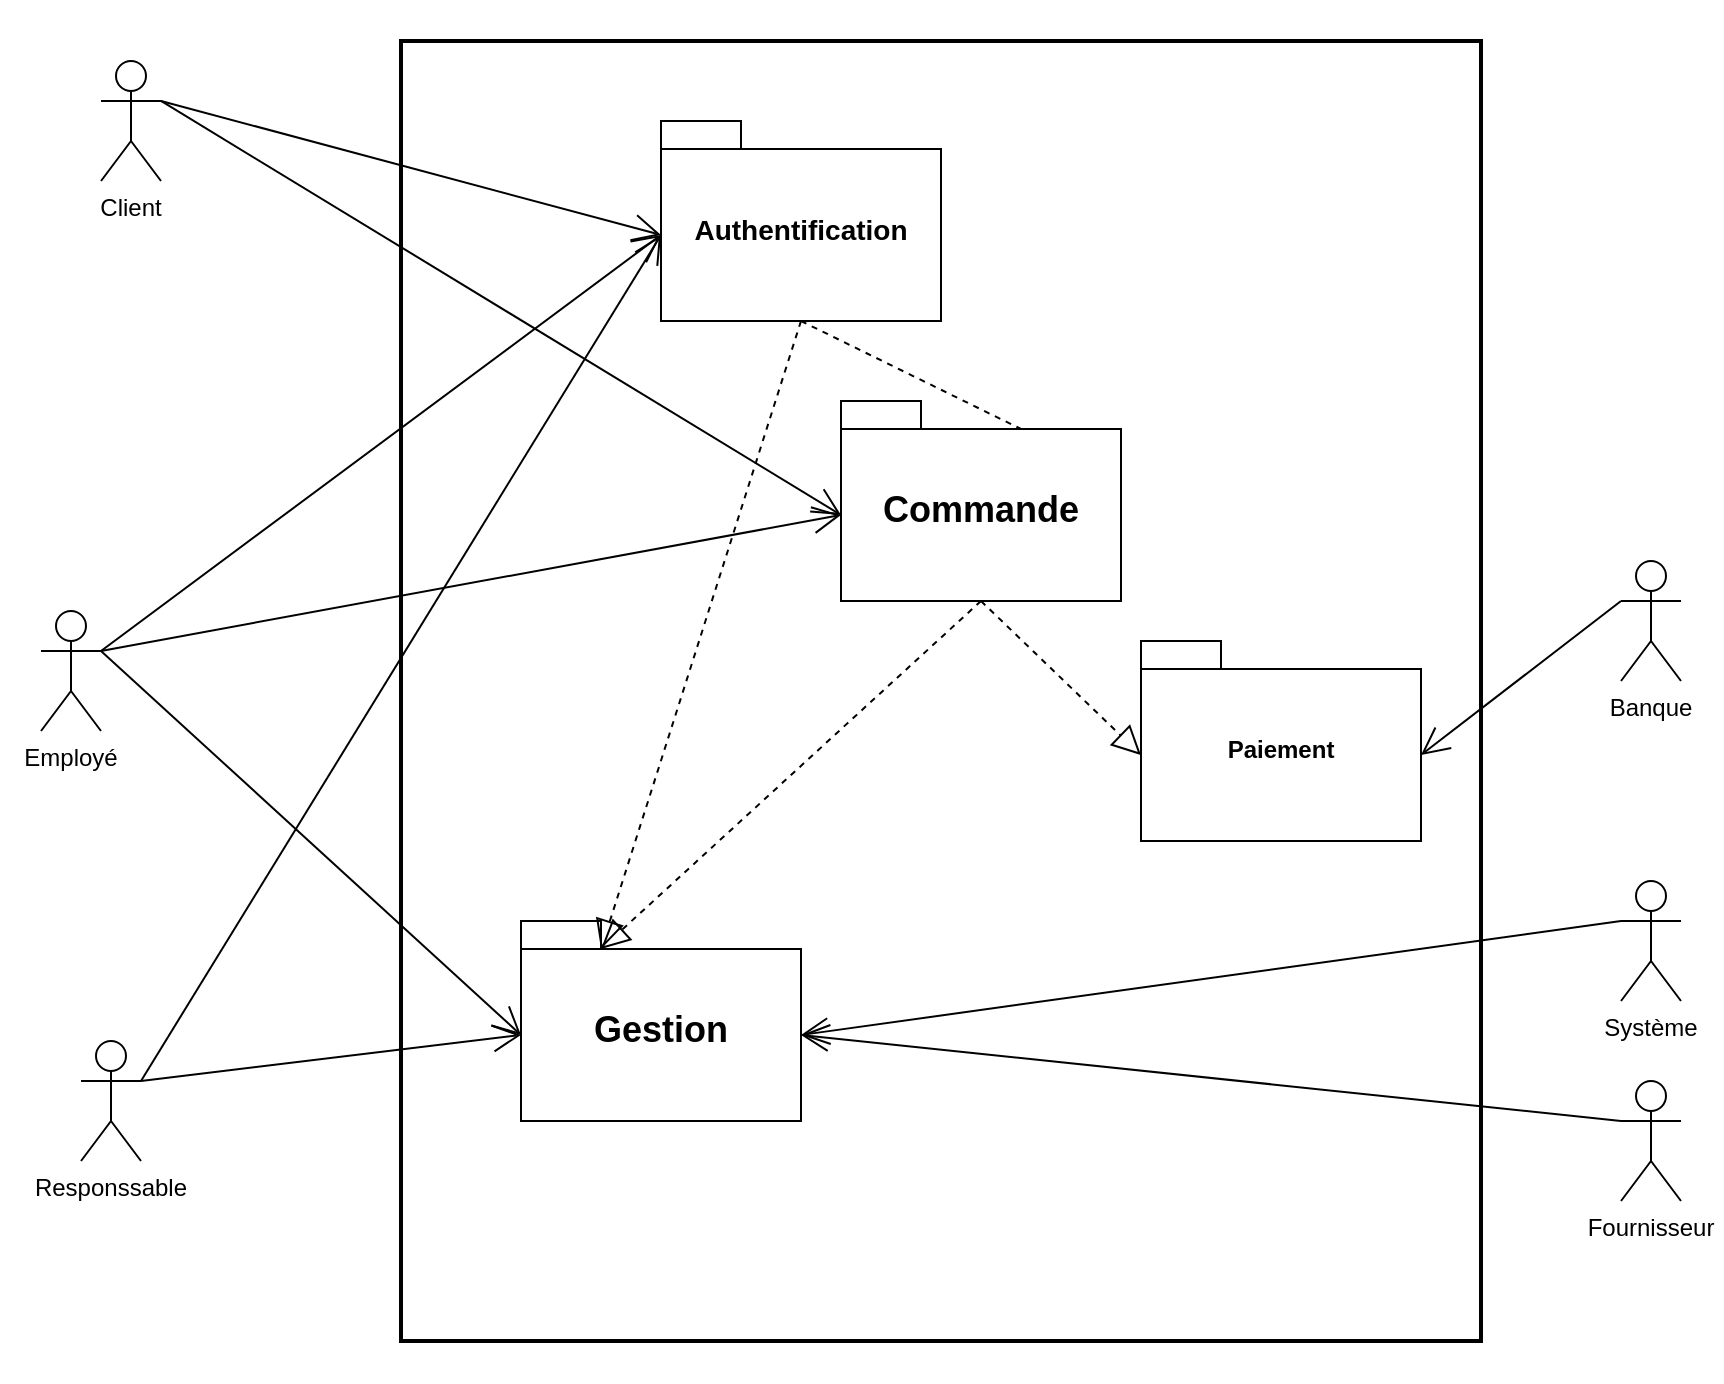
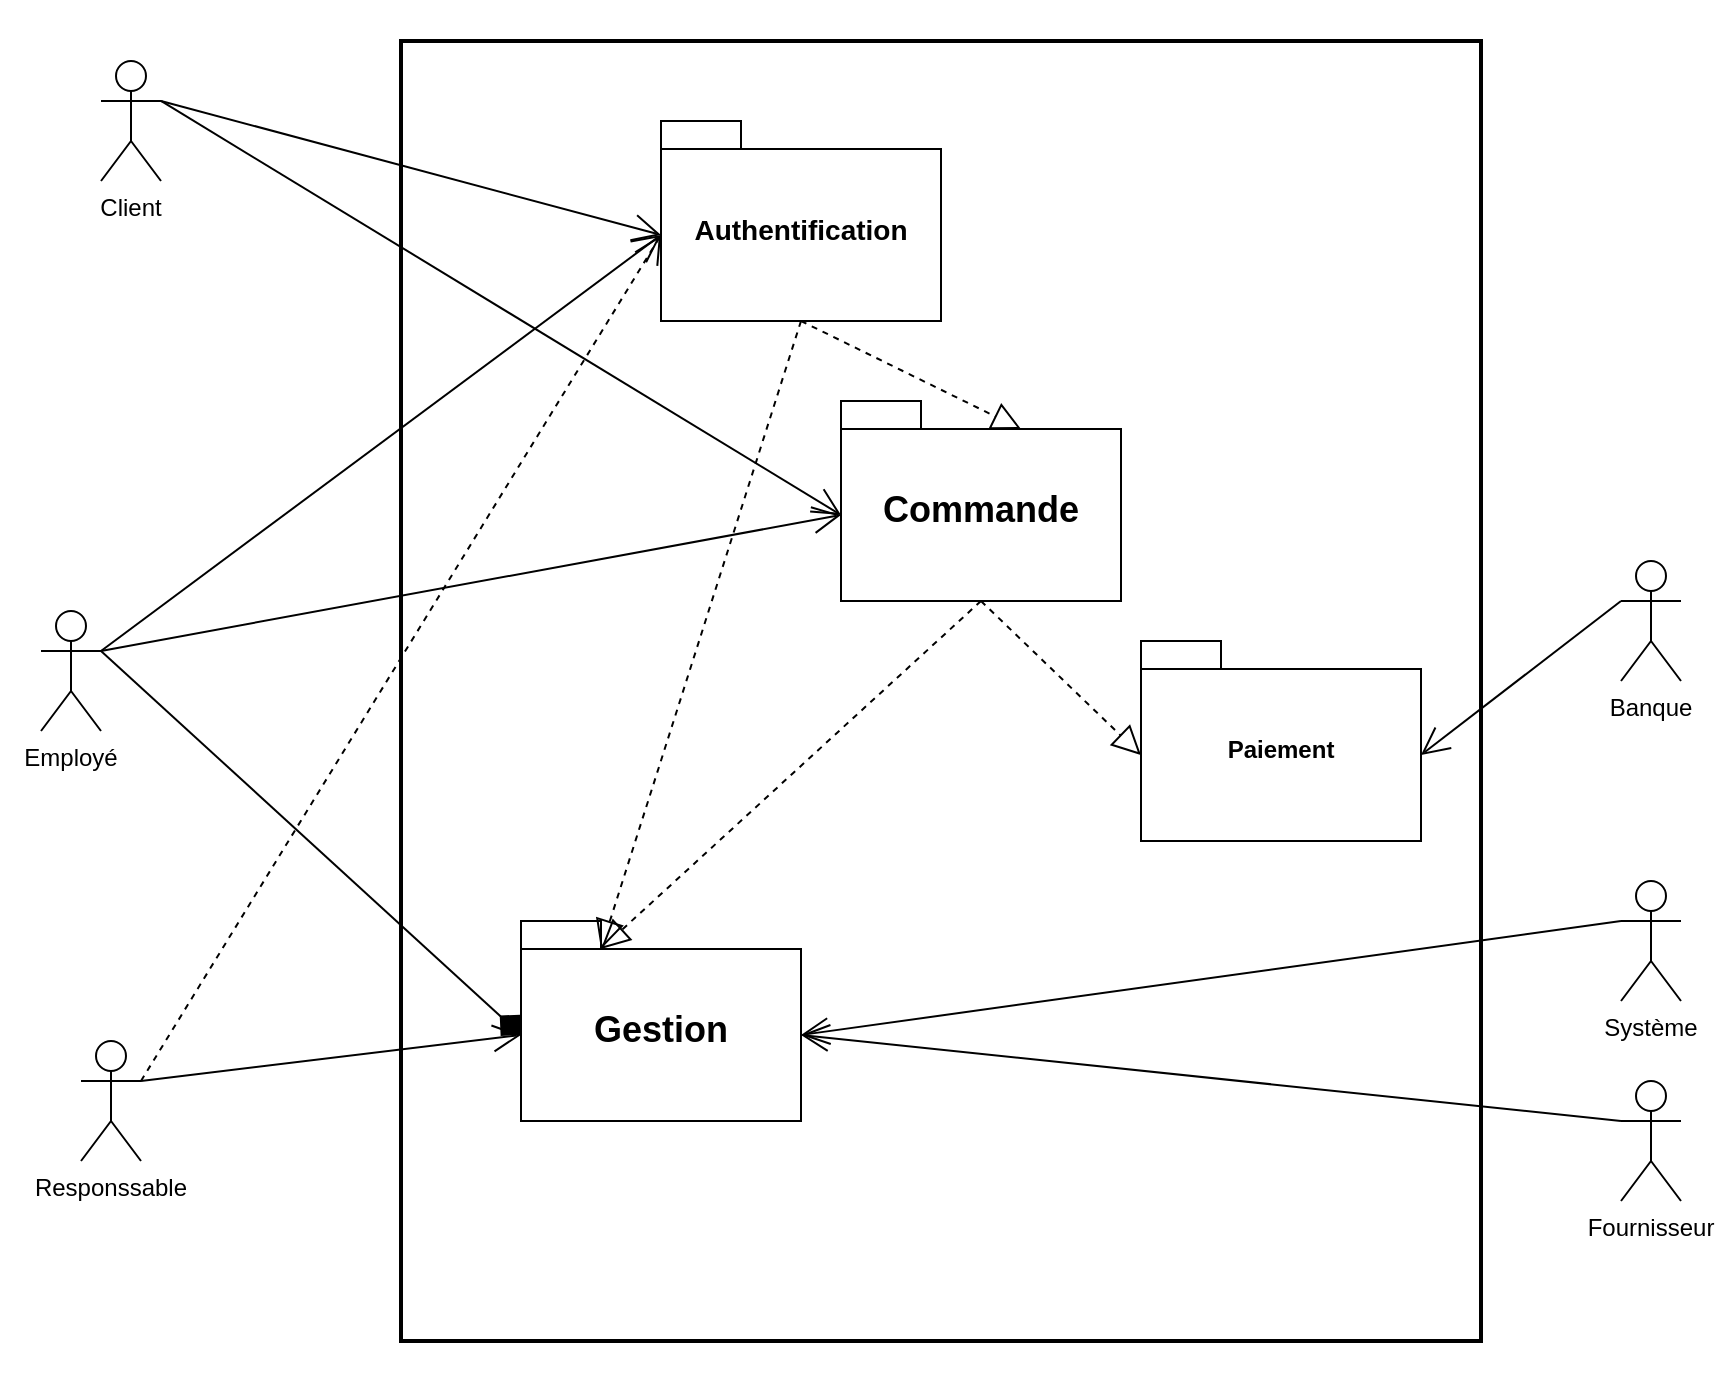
edge "Authentification" -- "Commande": arrowhead none -> block
edge "Responssable" -> "Authentification": style solid -> dashed
edge "Employé" -> "Gestion": arrowhead open -> diamond
